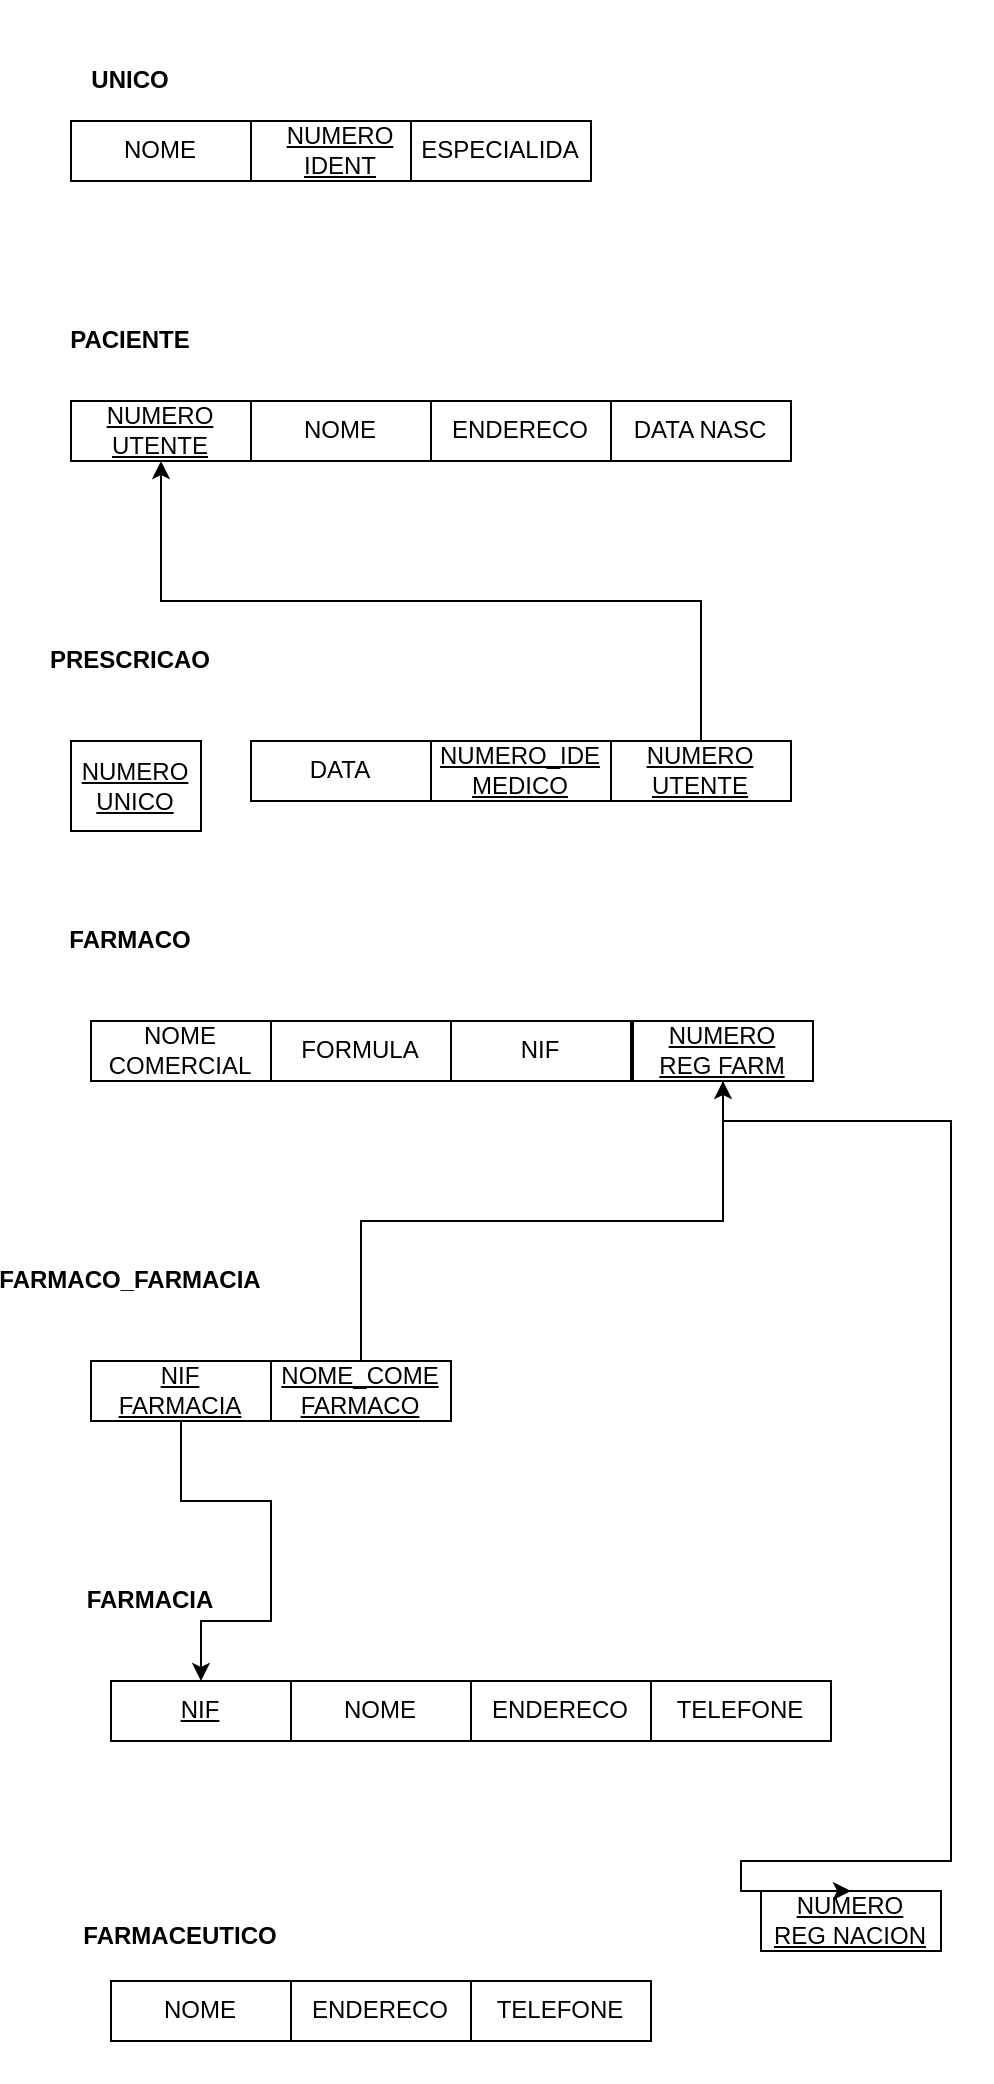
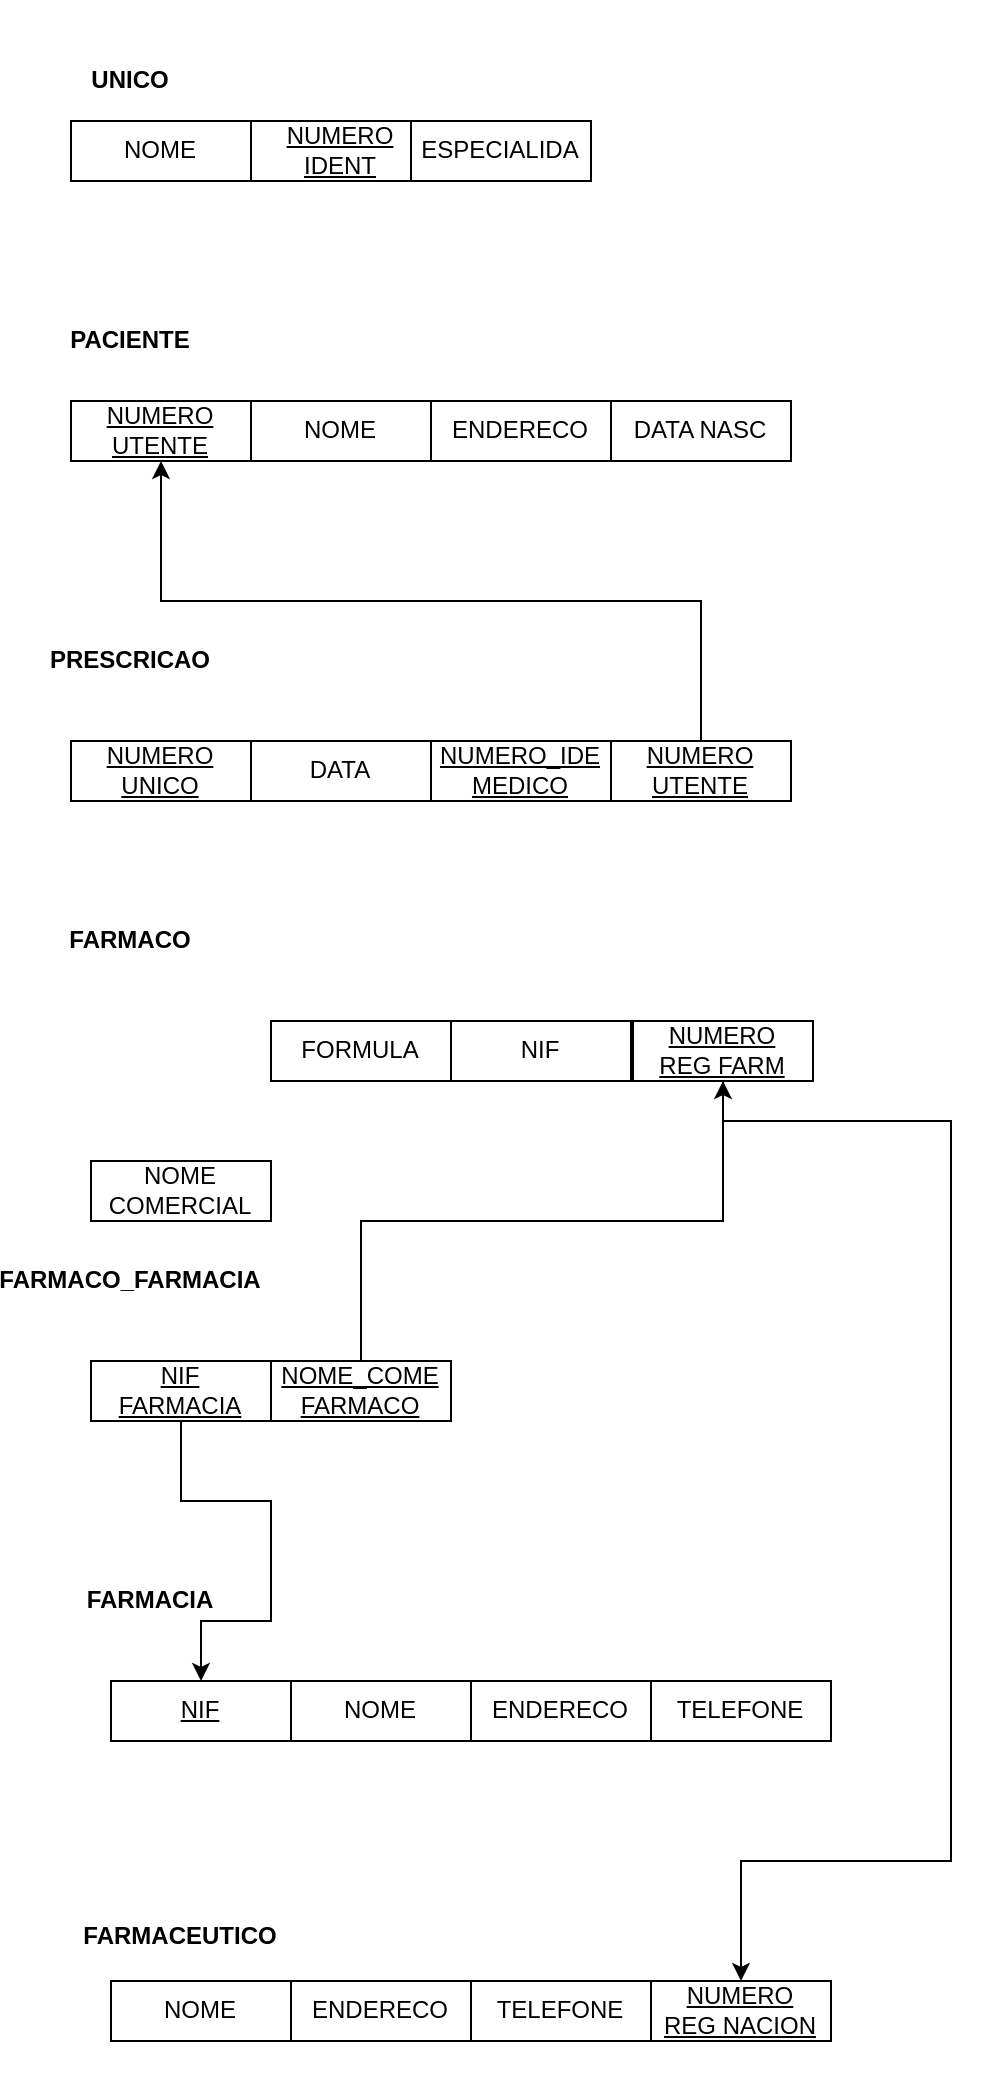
node "NUMERO UNICO": size 130x90 -> 180x60
node "NOME COMERCIAL": moved (181, 1051) -> (181, 1191)
node "NUMERO REG NACION": moved (851, 1921) -> (741, 2011)
